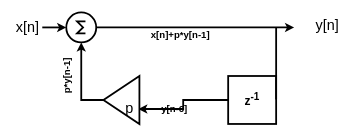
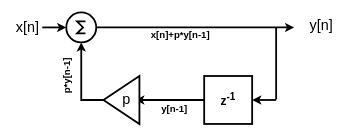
node "y[n]": moved (327, 26) -> (321, 26)
node "z-1": moved (252, 100) -> (228, 100)
node "p": moved (129, 109) -> (126, 100)
node "y[n-6]": label "y[n-6]" -> "y[n-1]"
